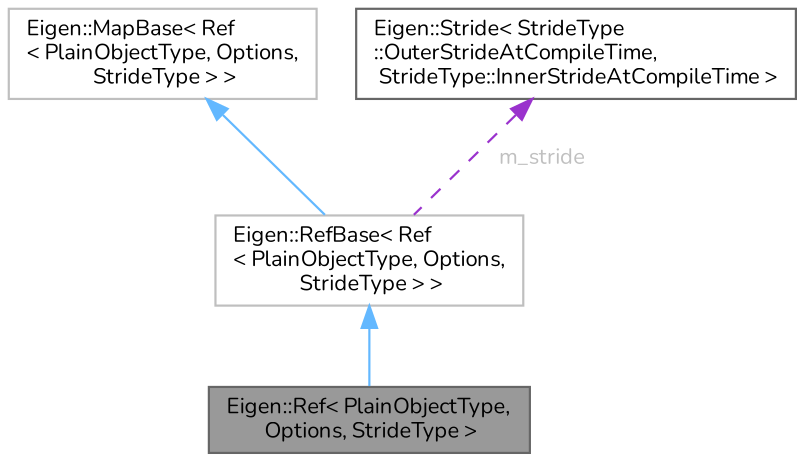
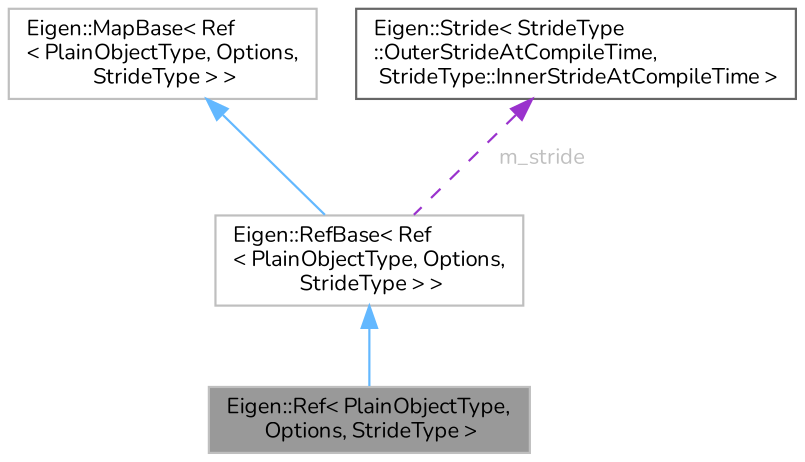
node "Eigen::Ref< PlainObjectType, Options, StrideType >": color gray40 -> grey75
